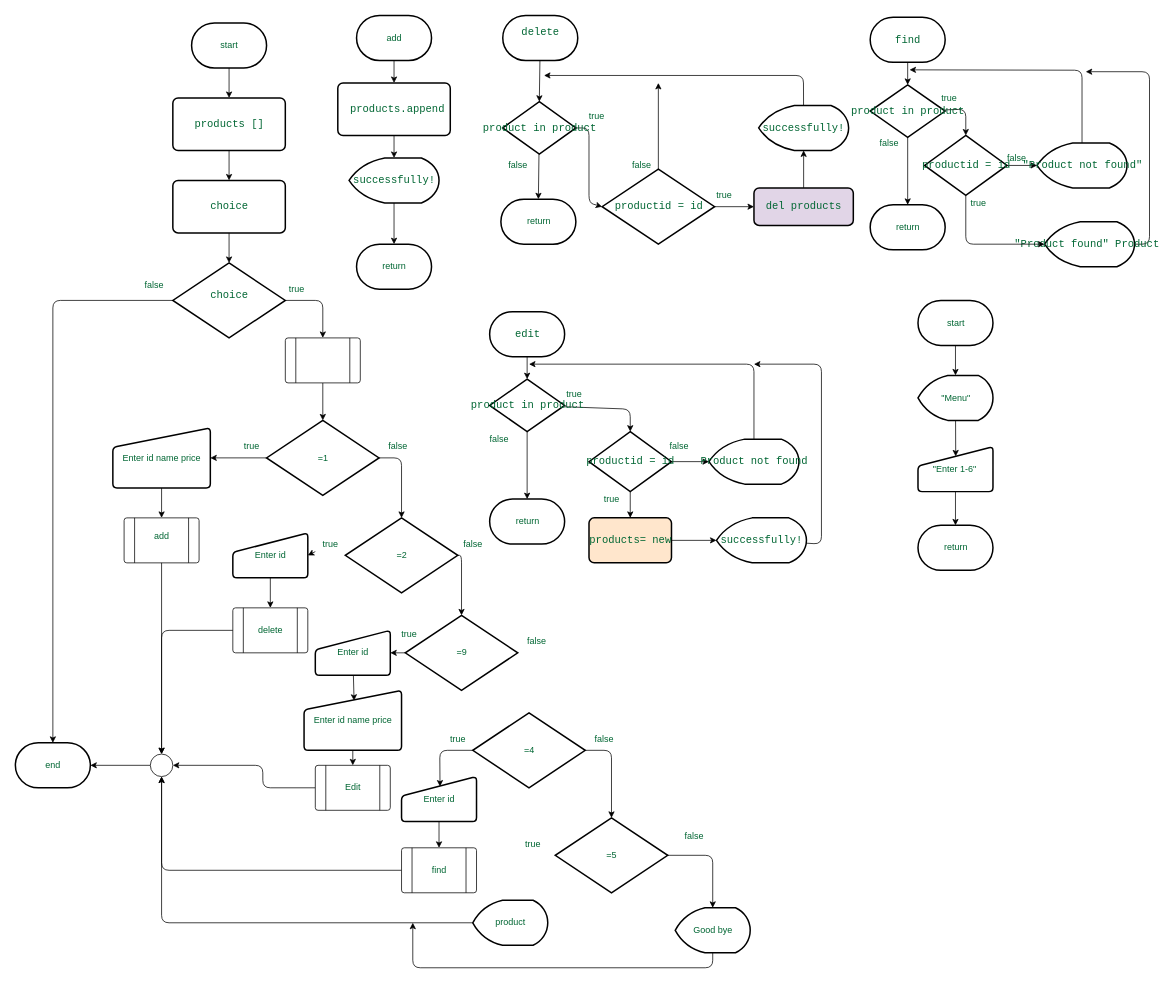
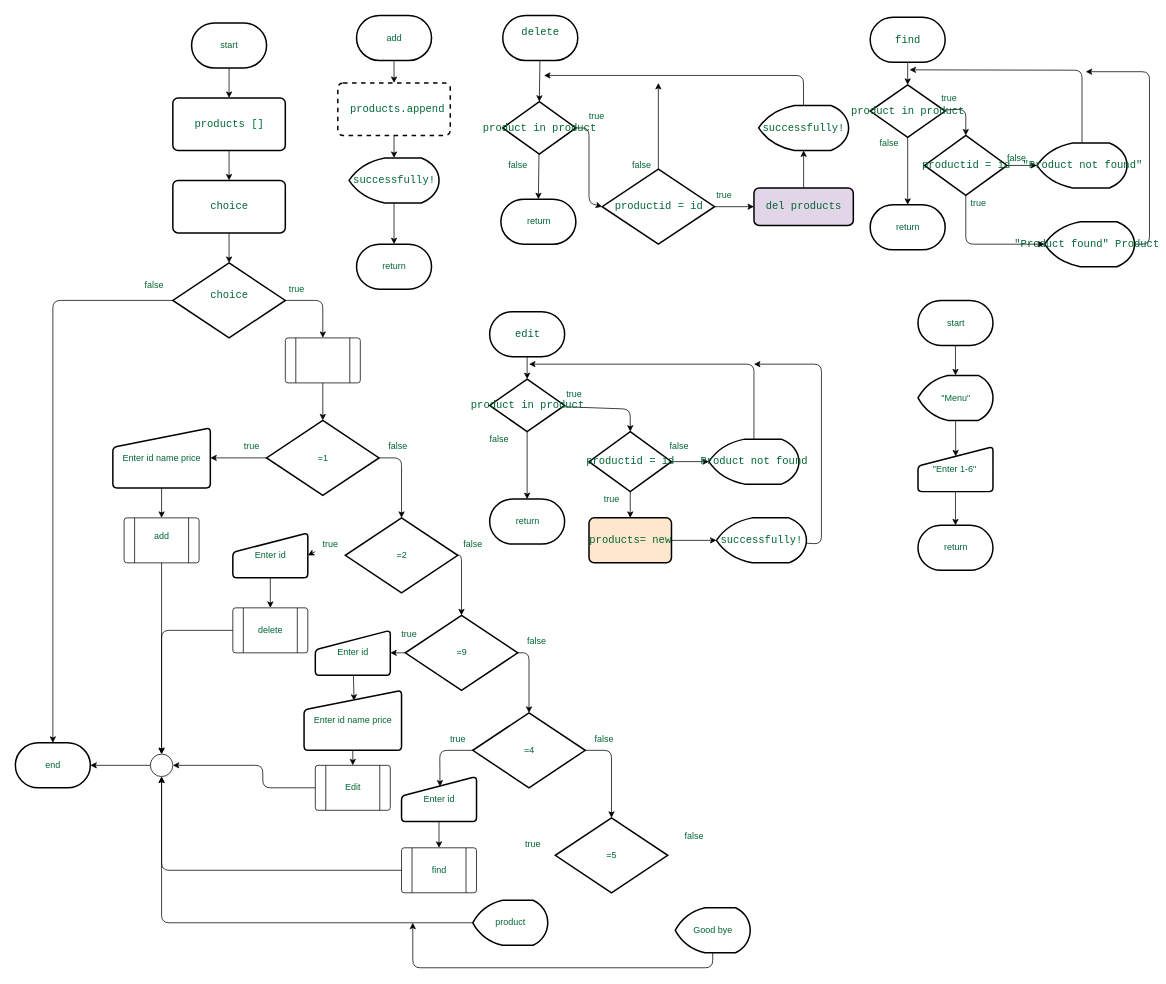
node "products.append": style solid -> dashed
edge "=9" -> "=4": added
edge "=5" -> "Good bye": removed
